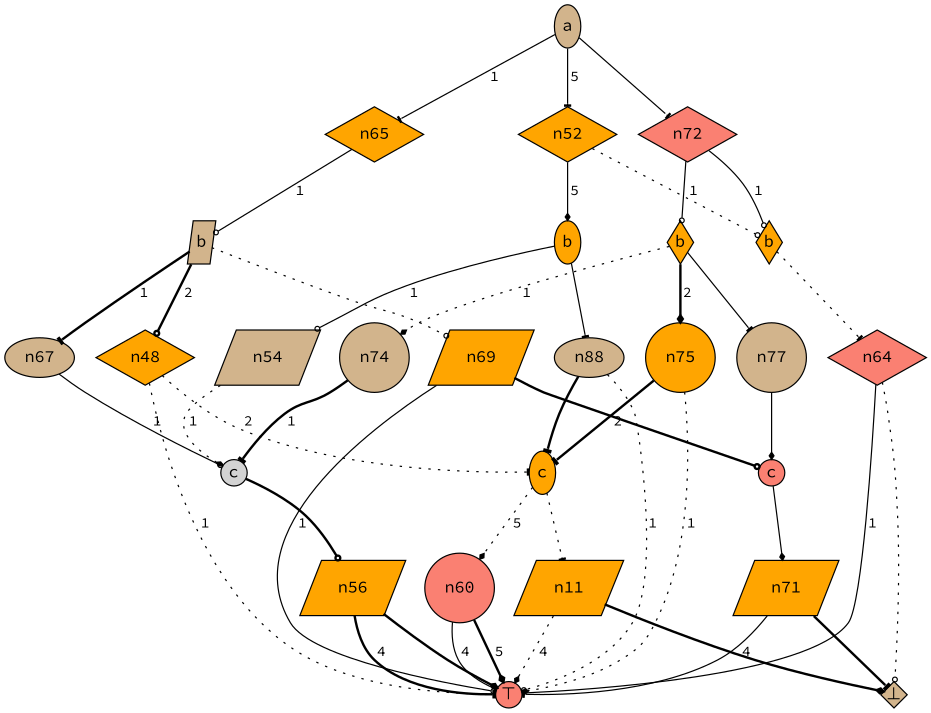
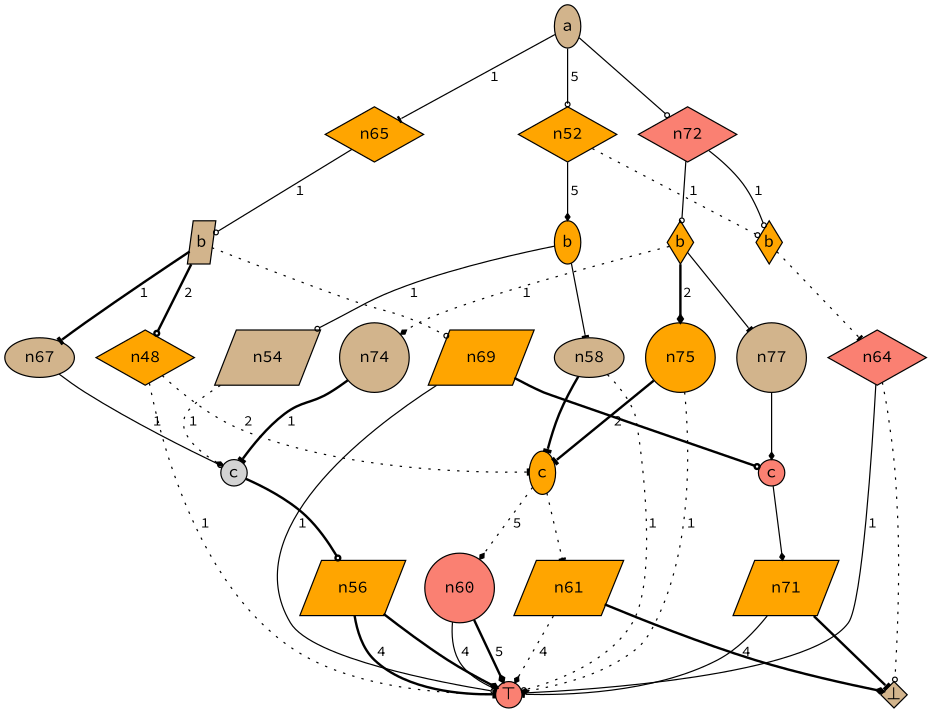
edge "a" -> "n52": arrowhead tee -> odot
edge "a" -> "n72": arrowhead tee -> odot
node "n88": label "n88" -> "n58"
node "n11": label "n11" -> "n61"
